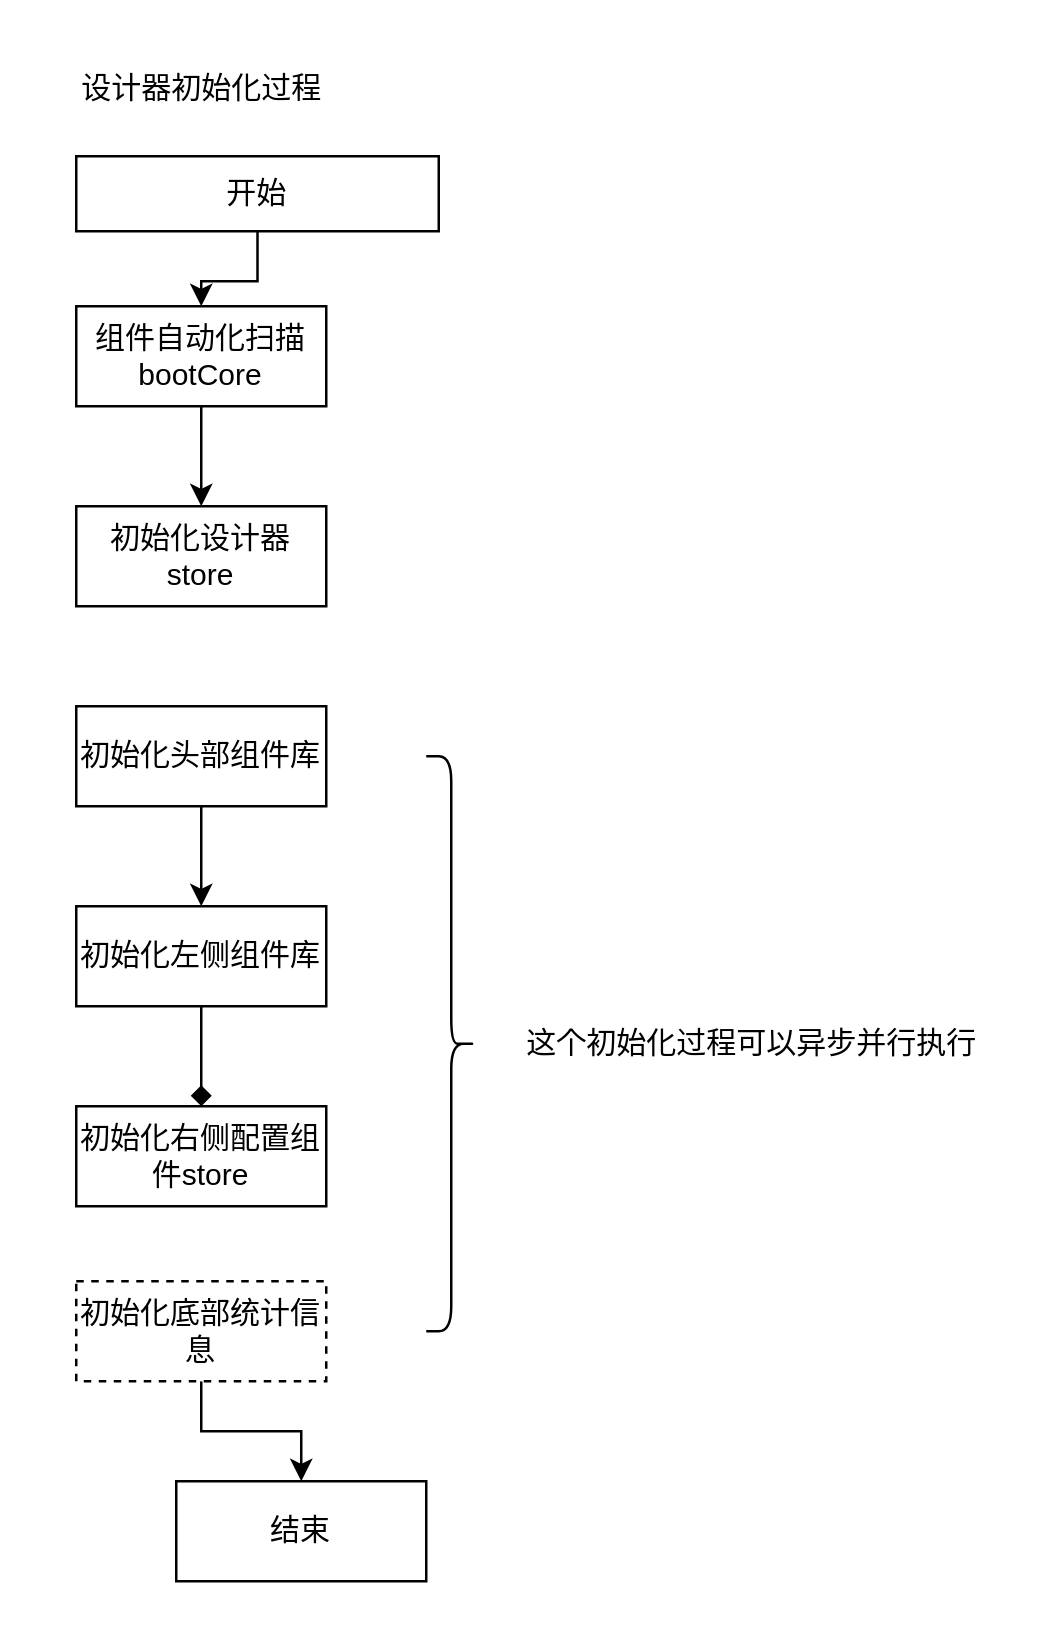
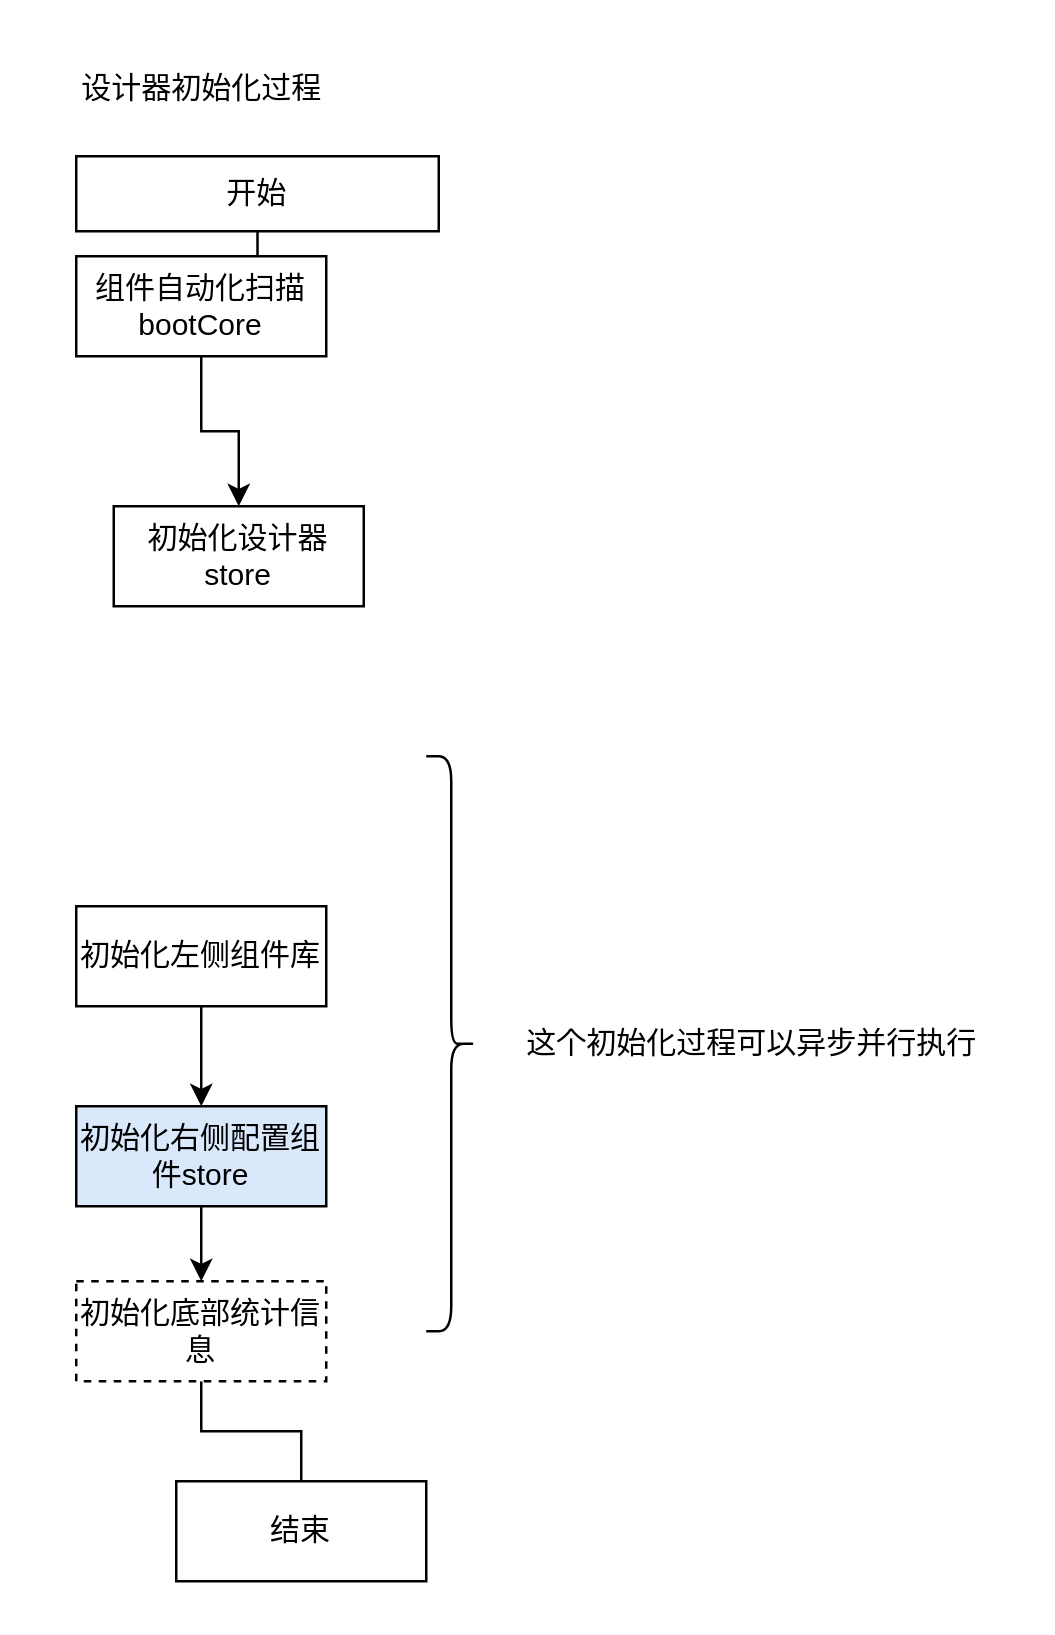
node "组件自动化扫描bootCore": moved (201, 356) -> (201, 306)
node "初始化设计器store": moved (201, 556) -> (239, 556)
node "初始化头部组件库": removed
edge "初始化头部组件库" -> "初始化左侧组件库": removed
edge "初始化左侧组件库" -> "初始化右侧配置组件store": arrowhead diamond -> classic
node "初始化右侧配置组件store": fillcolor #ffffff -> #dae8fc
edge "初始化右侧配置组件store" -> "初始化底部统计信息": added
edge "初始化底部统计信息" -> "结束": arrowhead classic -> none
